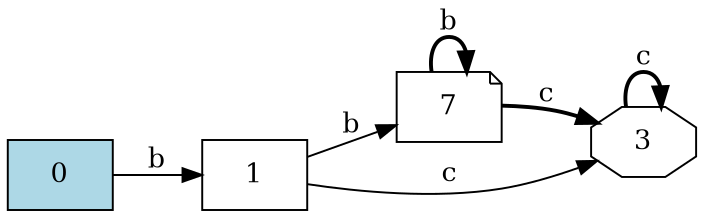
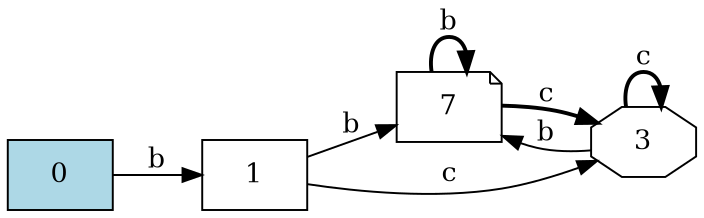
edge "3" -> "7": added, label "b"
